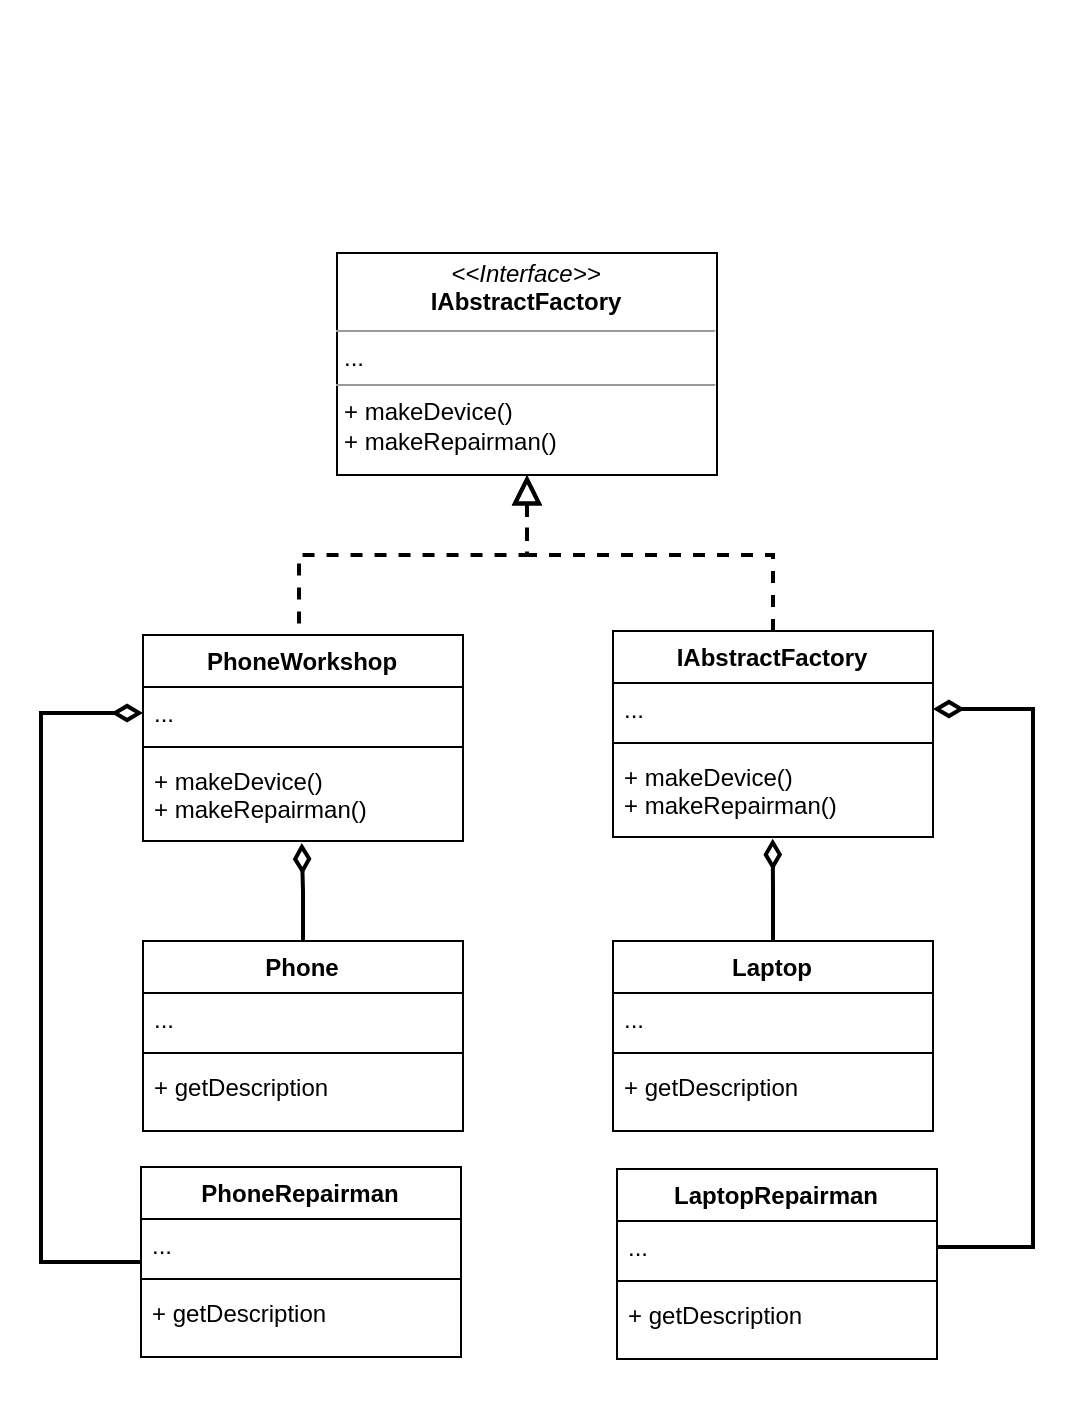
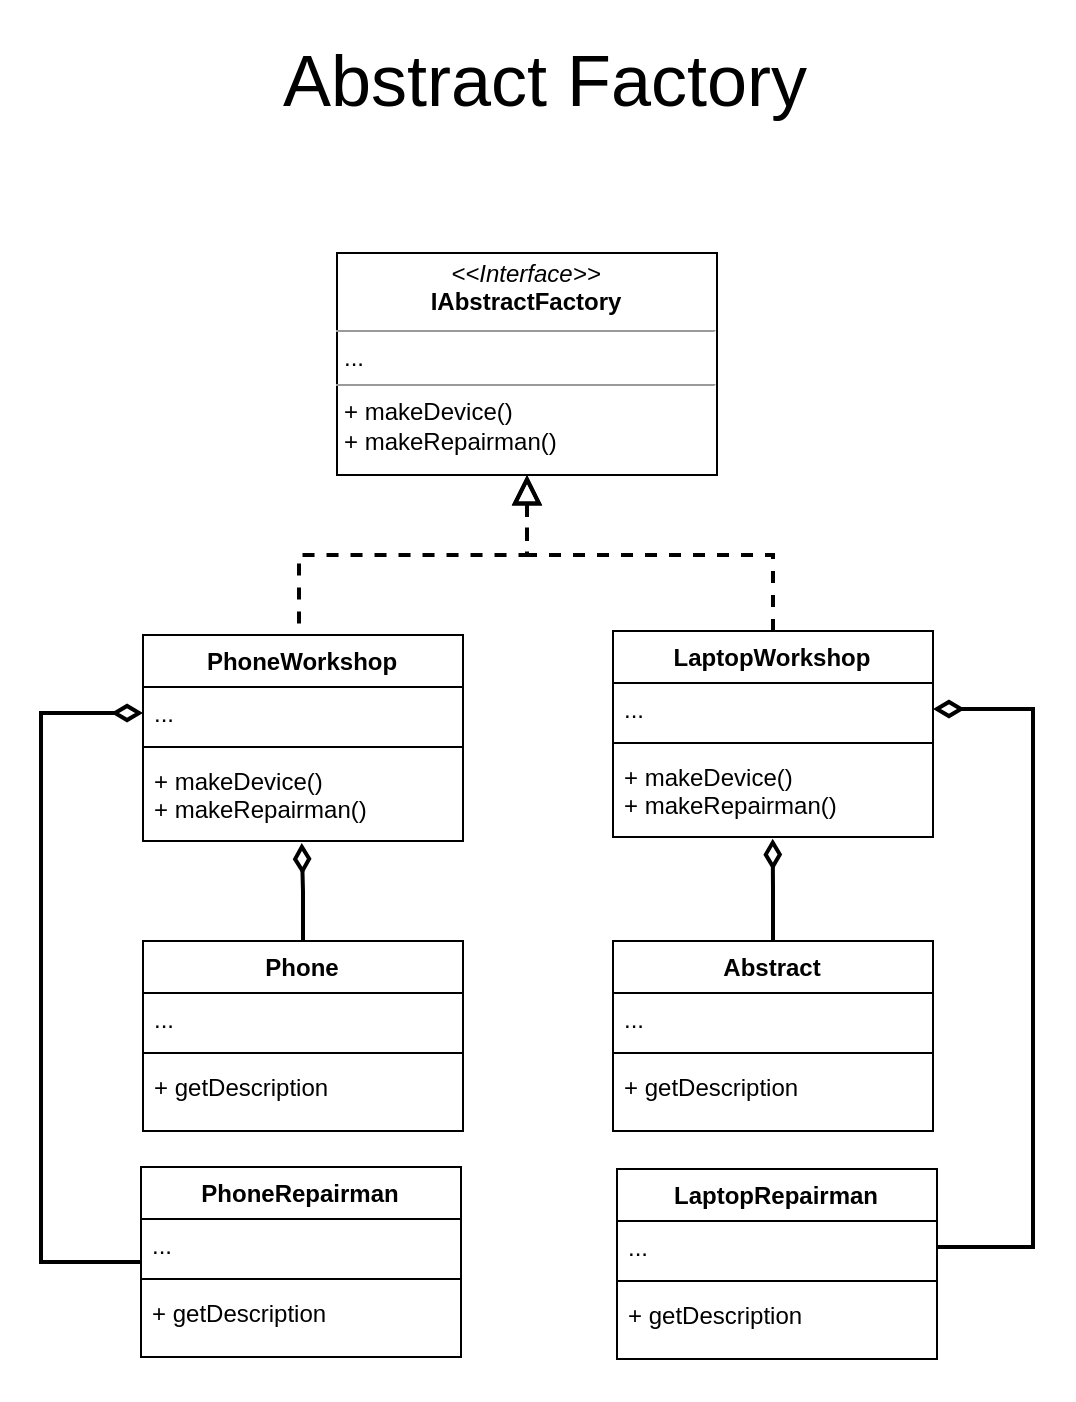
node "Abstract Factory": added
node "IAbstractFactory": label "IAbstractFactory" -> "LaptopWorkshop"
node "Laptop": label "Laptop" -> "Abstract"
